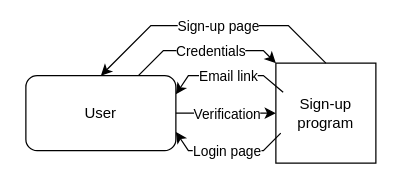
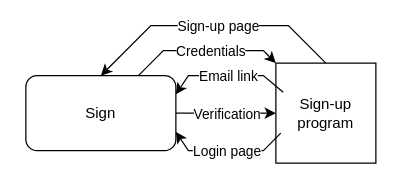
node "User": label "User" -> "Sign"
